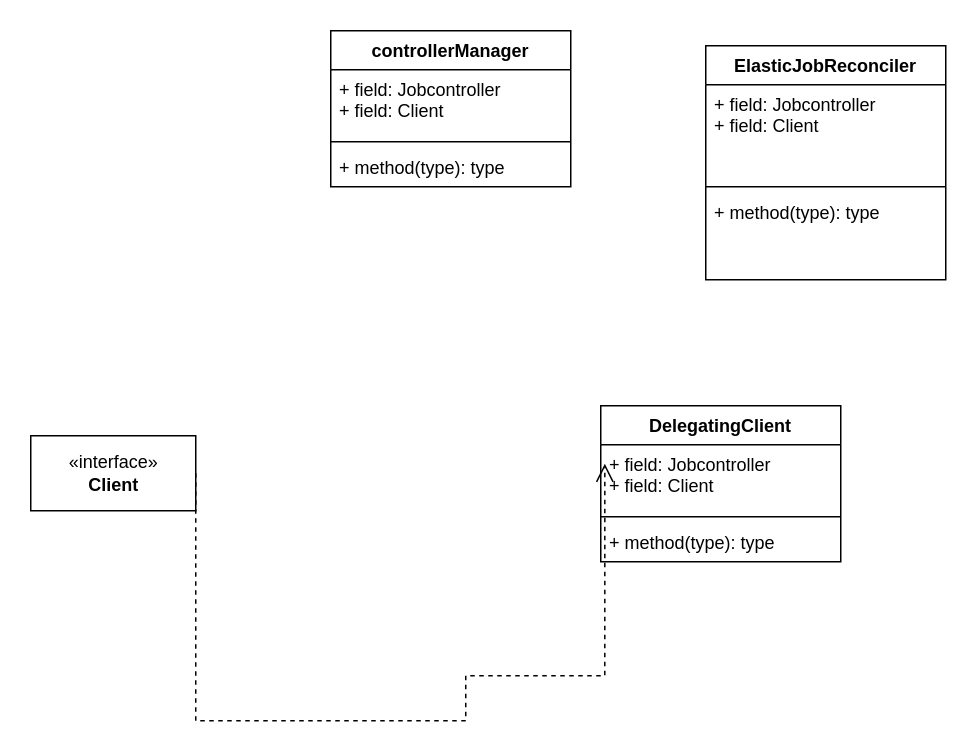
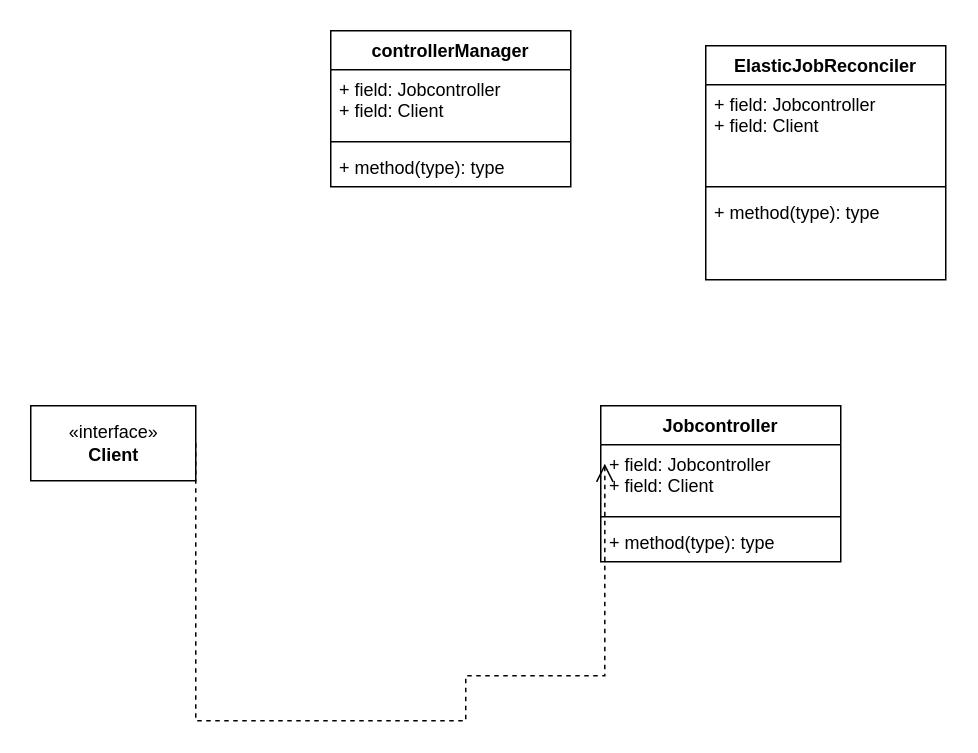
node "DelegatingClient": label "DelegatingClient" -> "Jobcontroller"
node "«interface» Client": moved (113, 473) -> (113, 443)
